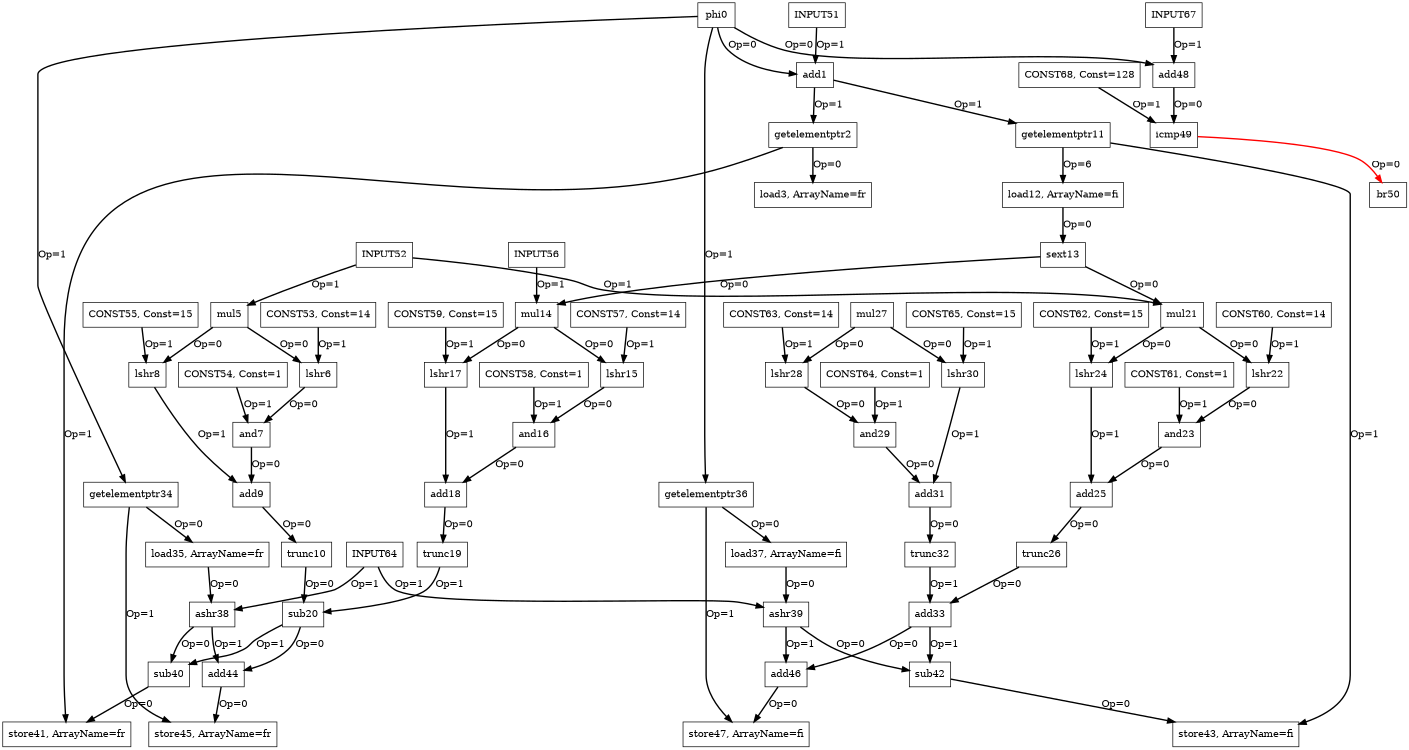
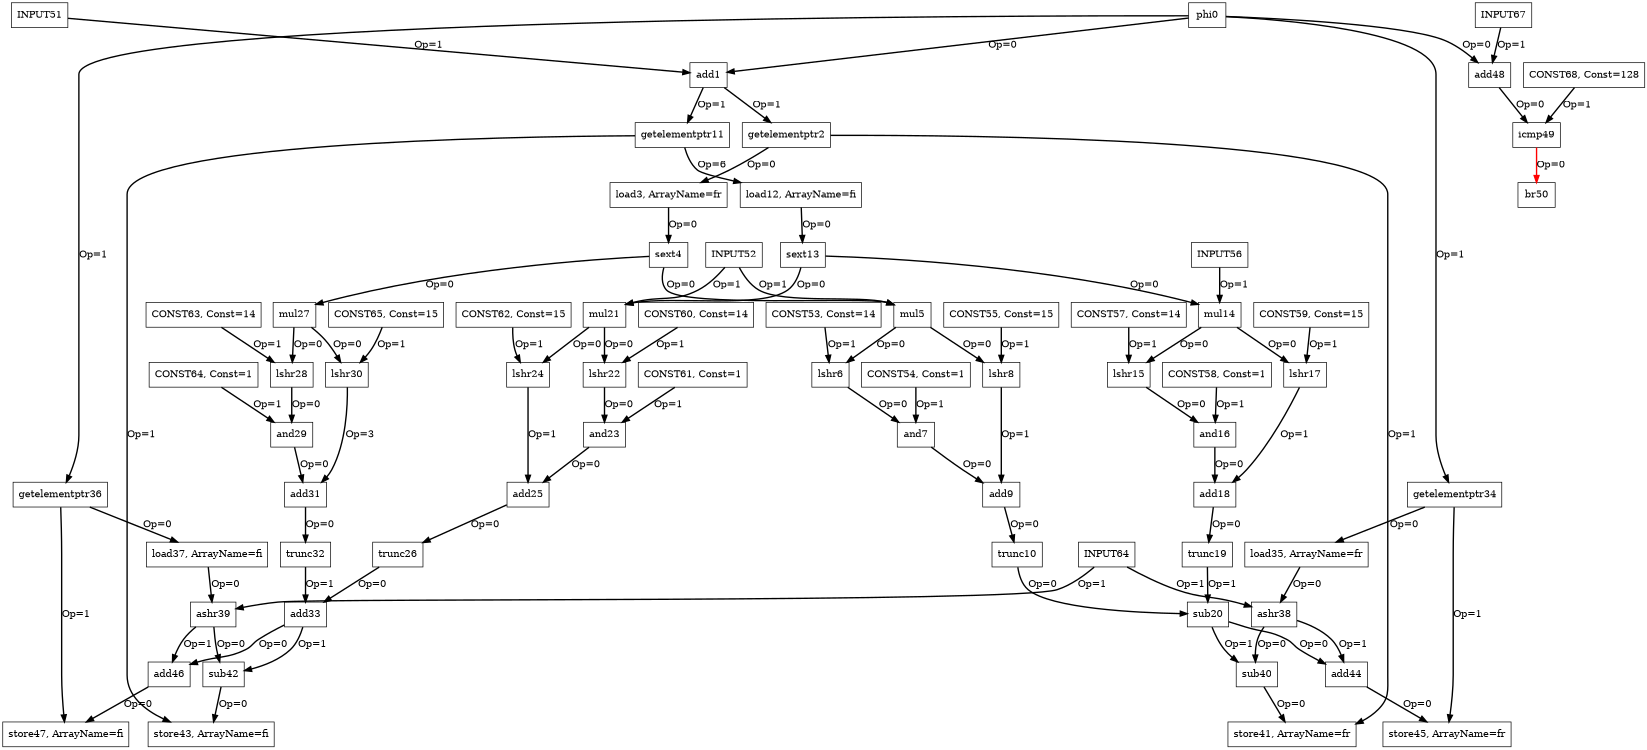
node "sext4": added
edge "lshr30" -> "add31": label "Op=1" -> "Op=3"
